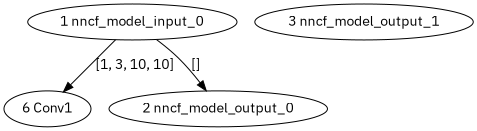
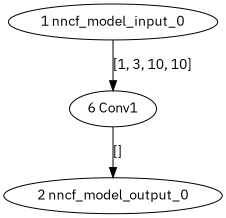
node "3 nncf_model_output_1": removed
edge "1 nncf_model_input_0" -> "2 nncf_model_output_0": now "6 Conv1" -> "2 nncf_model_output_0"
